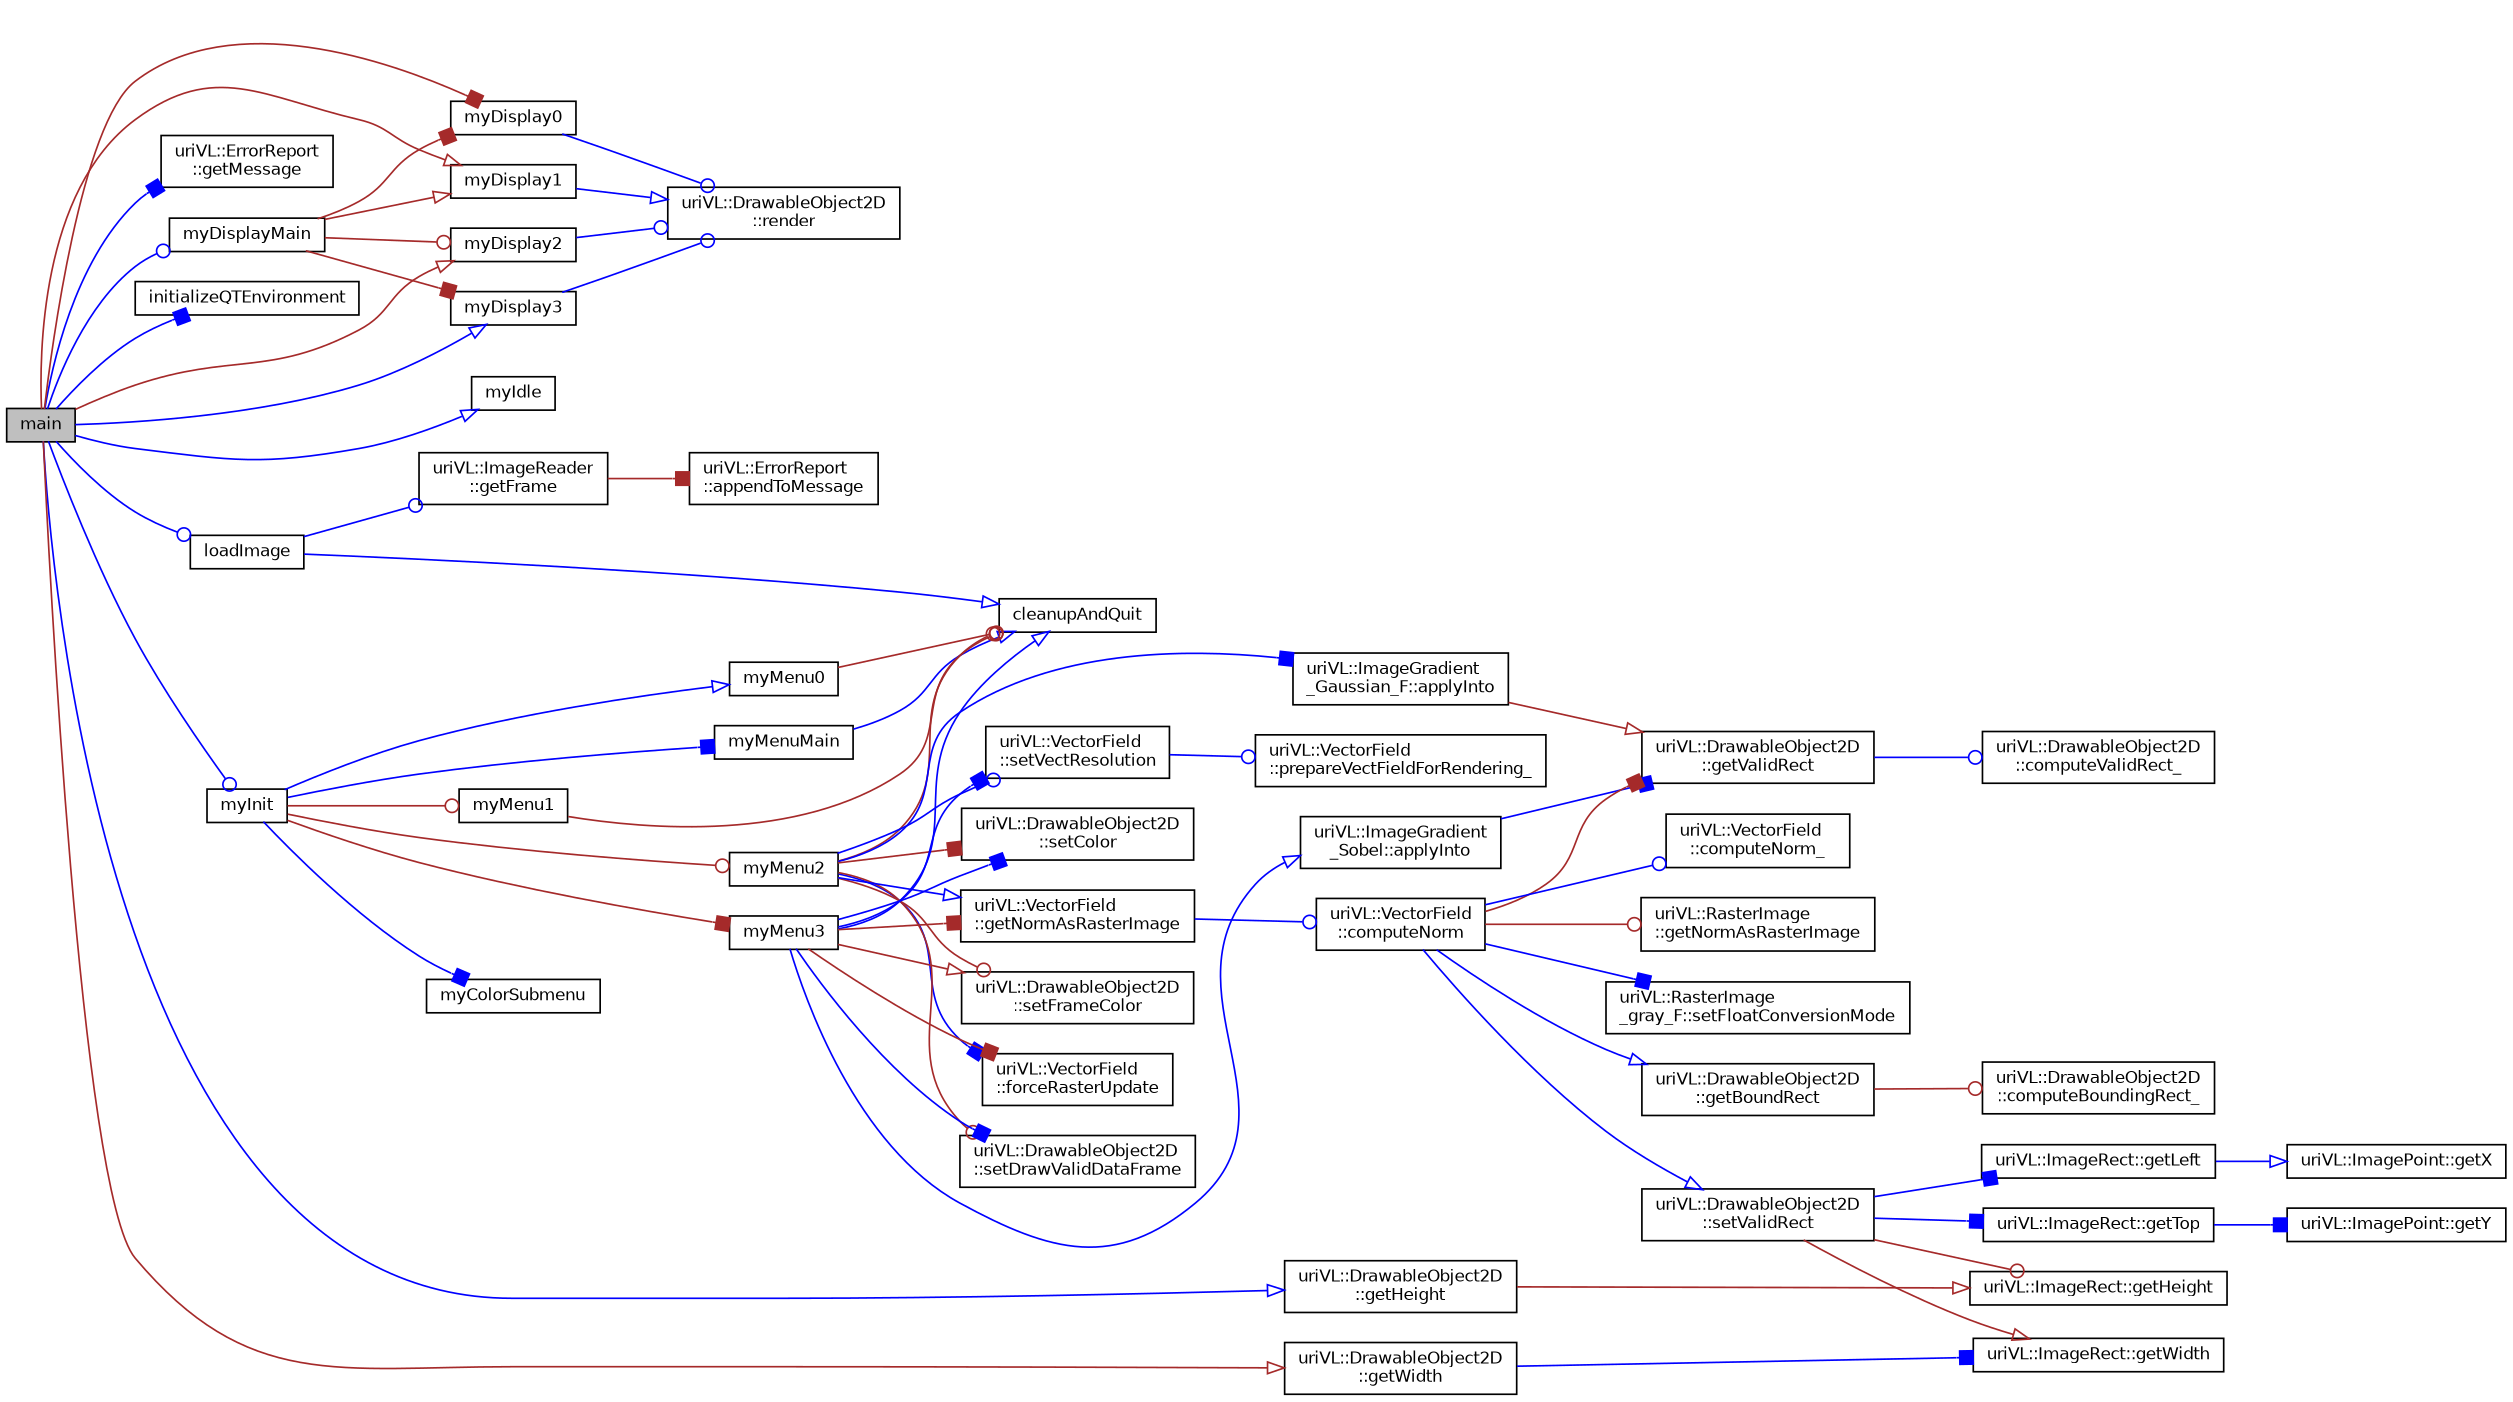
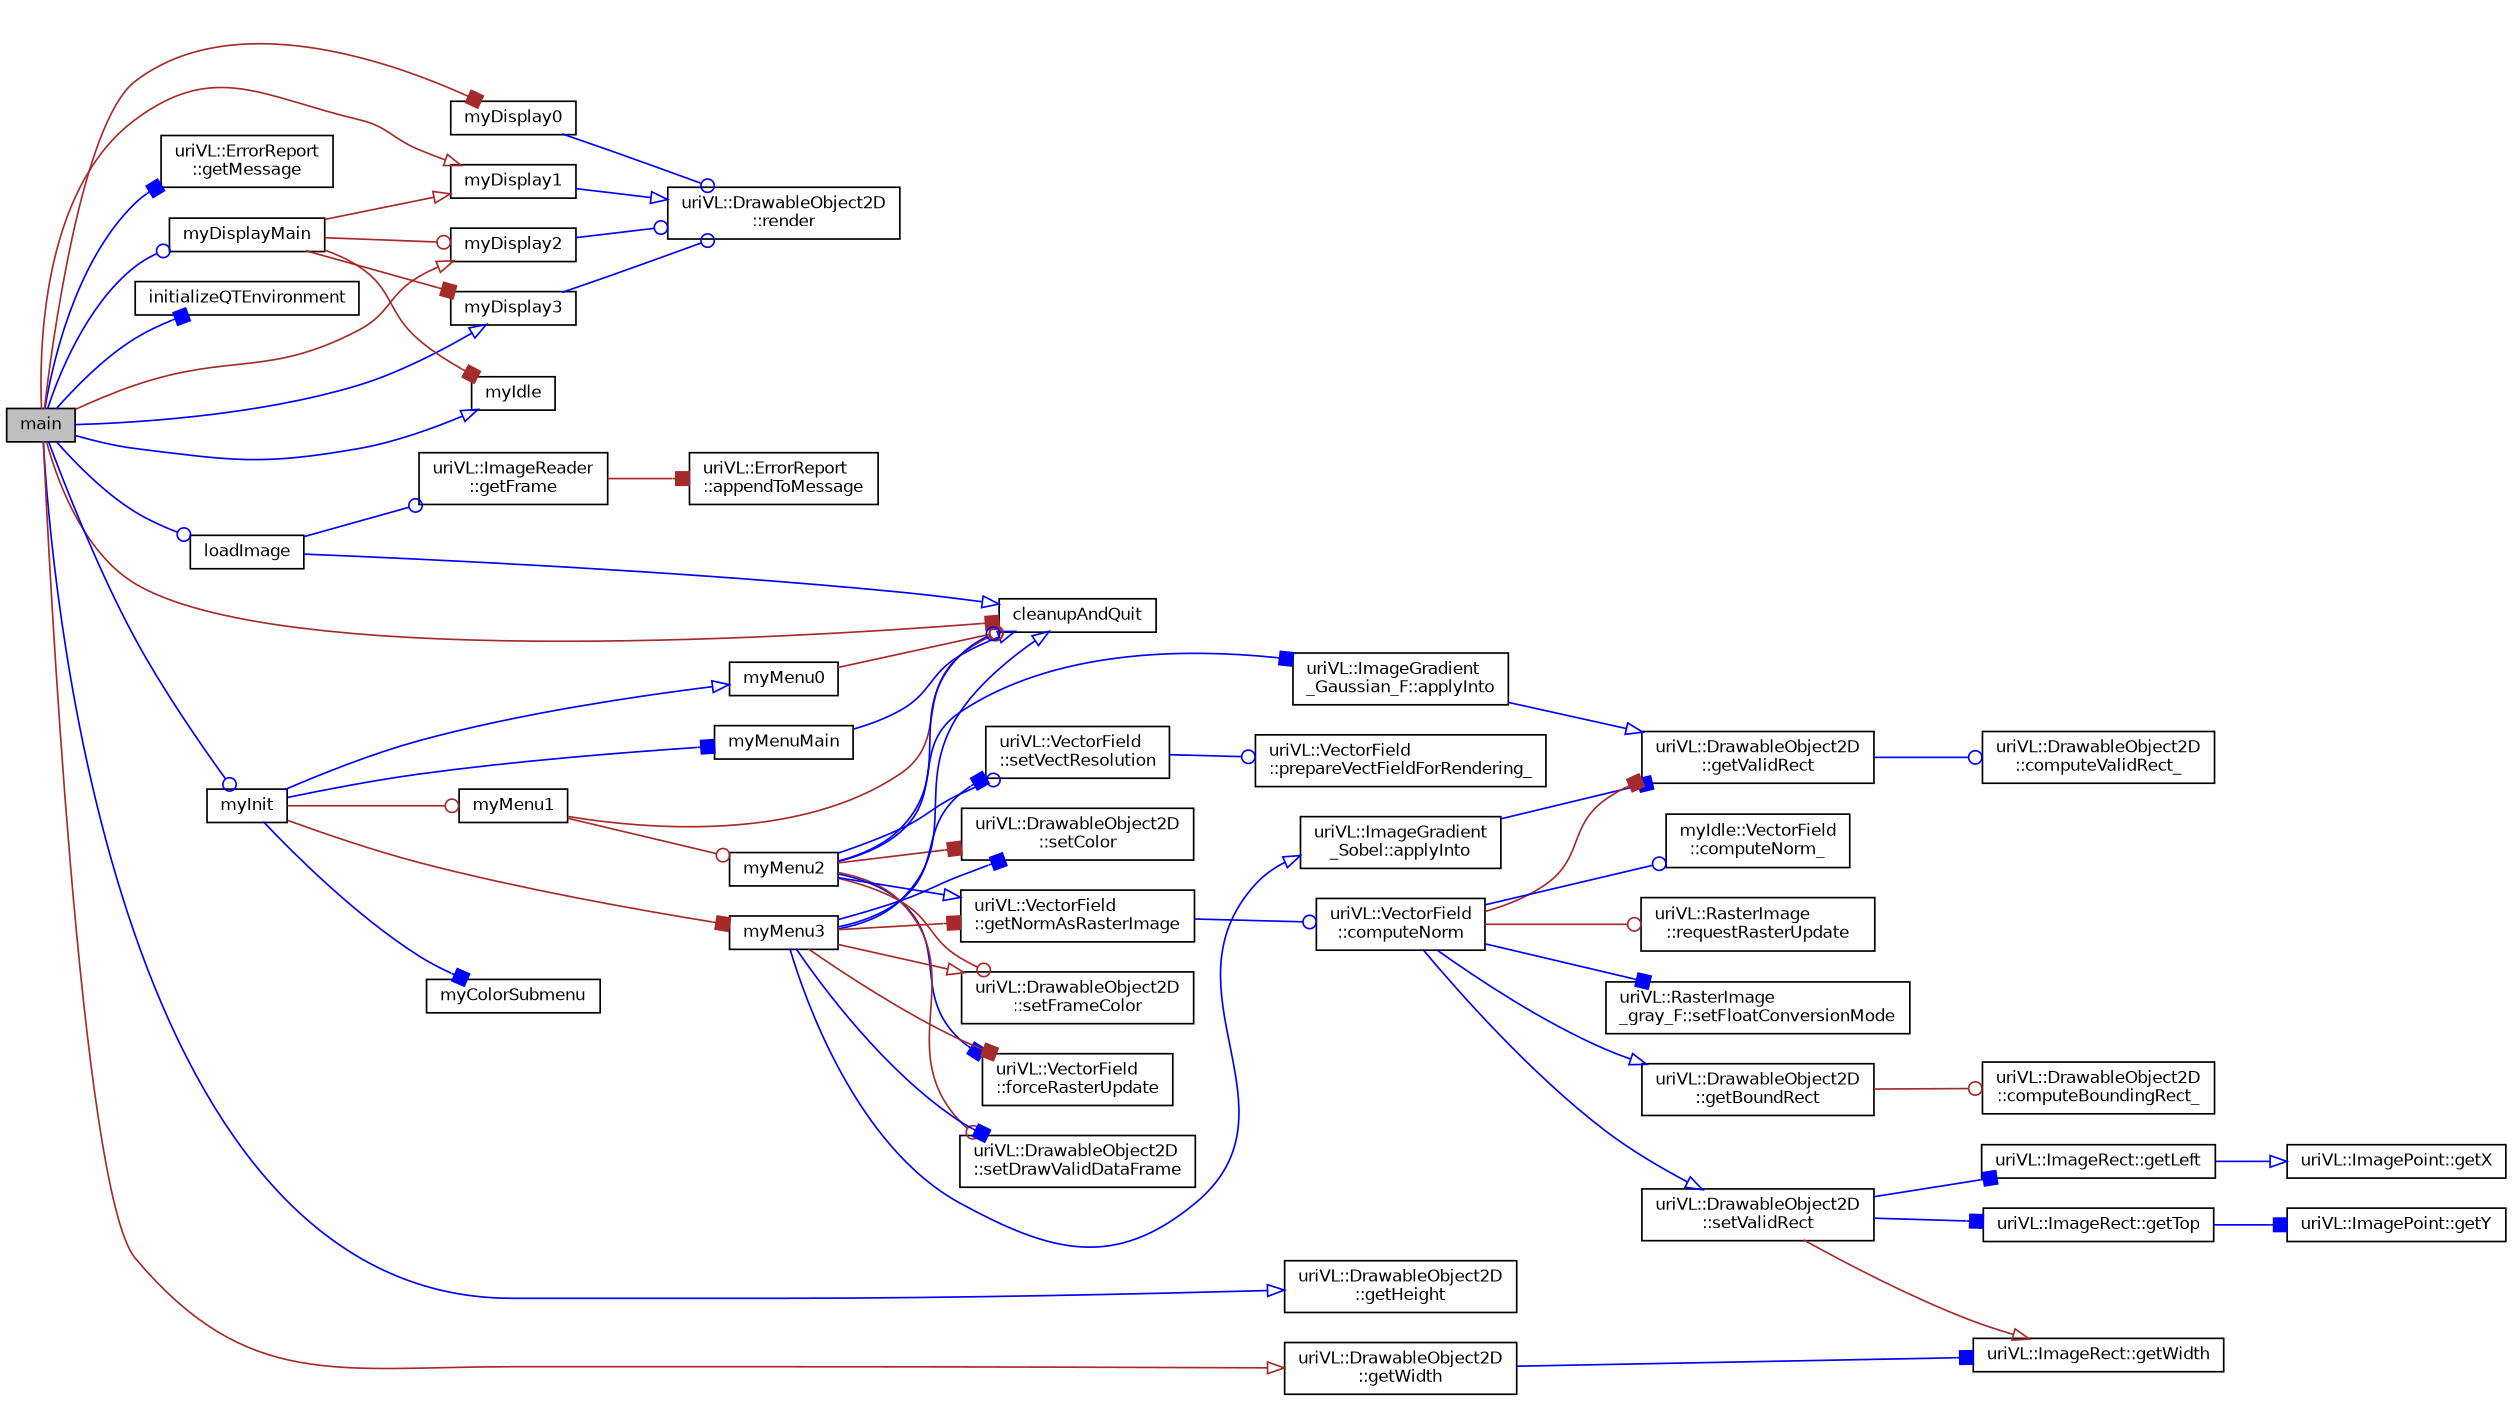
edge "myDisplayMain" -> "myDisplay0": now "myDisplayMain" -> "myIdle"
edge "main" -> "cleanupAndQuit": added
edge "uriVL::ImageGradient _Gaussian_F::applyInto" -> "uriVL::DrawableObject2D ::getValidRect": color brown -> blue
edge "myMenu2" -> "cleanupAndQuit": color brown -> blue
node "uriVL::VectorField ::computeNorm_": label "uriVL::VectorField ::computeNorm_" -> "myIdle::VectorField ::computeNorm_"
edge "myInit" -> "myMenu2": now "myMenu1" -> "myMenu2"
node "uriVL::RasterImage ::getNormAsRasterImage": label "uriVL::RasterImage ::getNormAsRasterImage" -> "uriVL::RasterImage ::requestRasterUpdate"
node "uriVL::ImageRect::getHeight": removed
